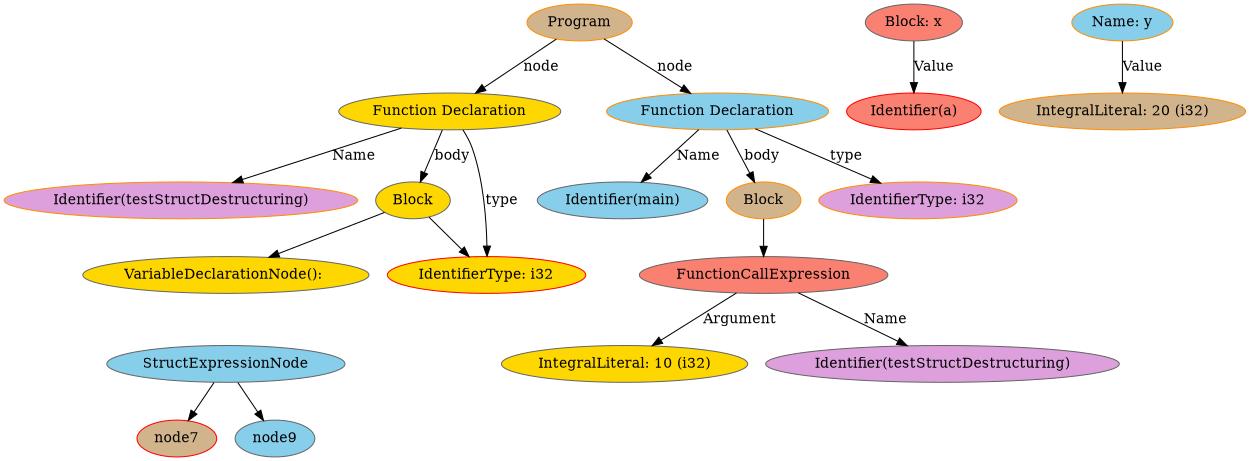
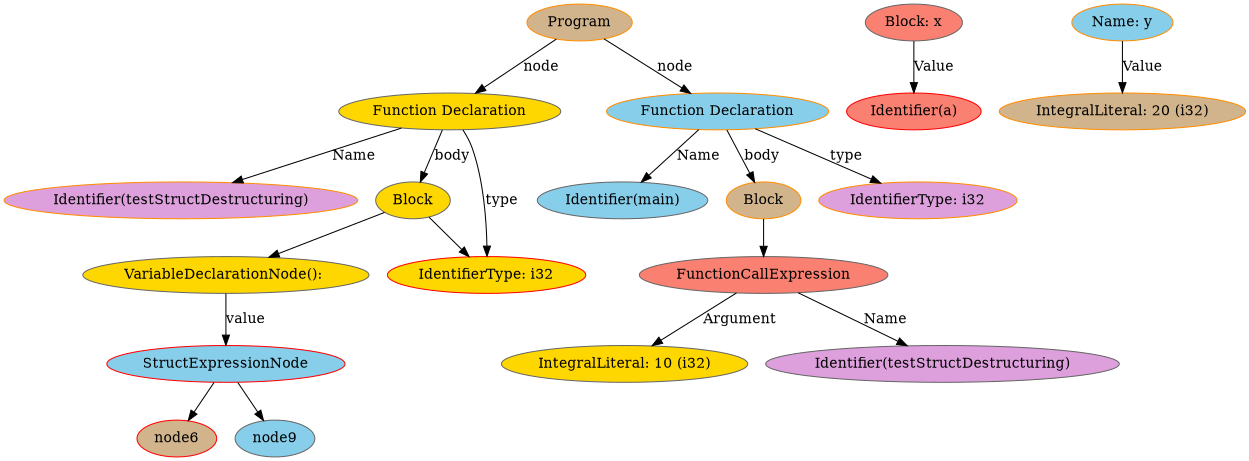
edge "VariableDeclarationNode():" -> "StructExpressionNode": added, label "value"
node "StructExpressionNode": color gray40 -> red
node "node7": label "node7" -> "node6"
